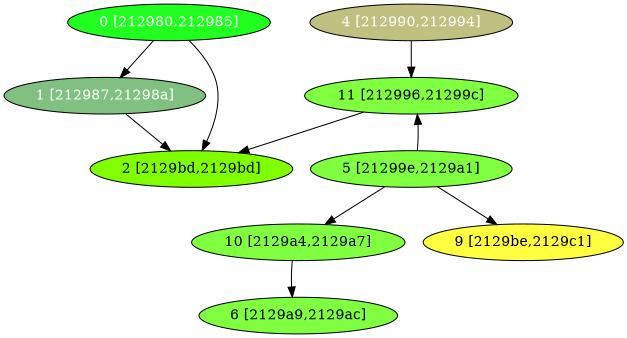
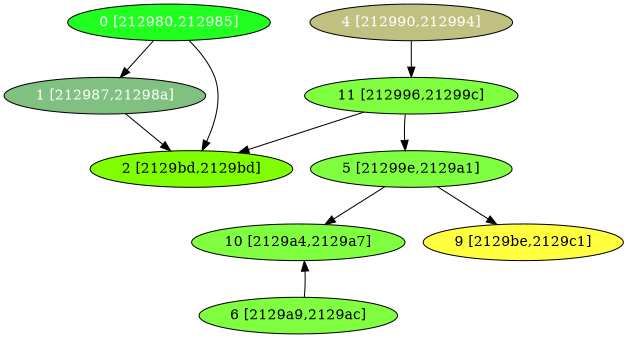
edge "5 [21299e,2129a1]" -> "11 [212996,21299c]": reversed
edge "10 [2129a4,2129a7]" -> "6 [2129a9,2129ac]": reversed
